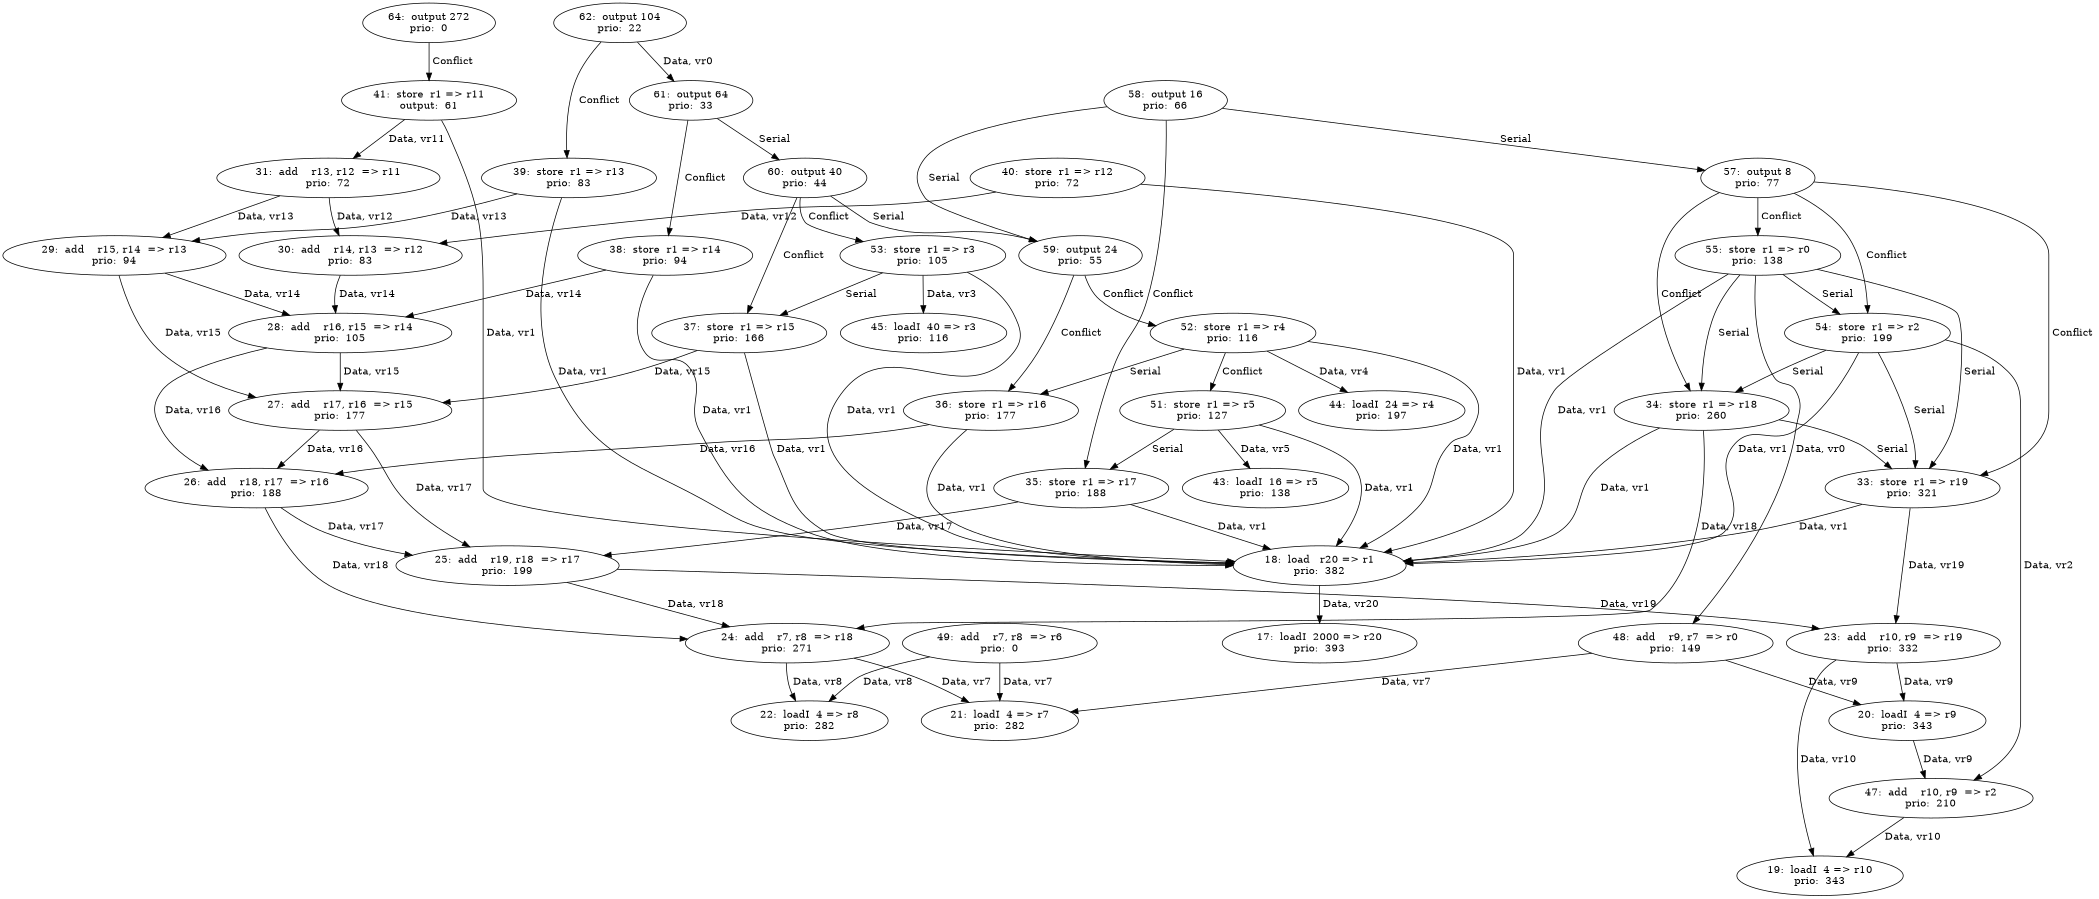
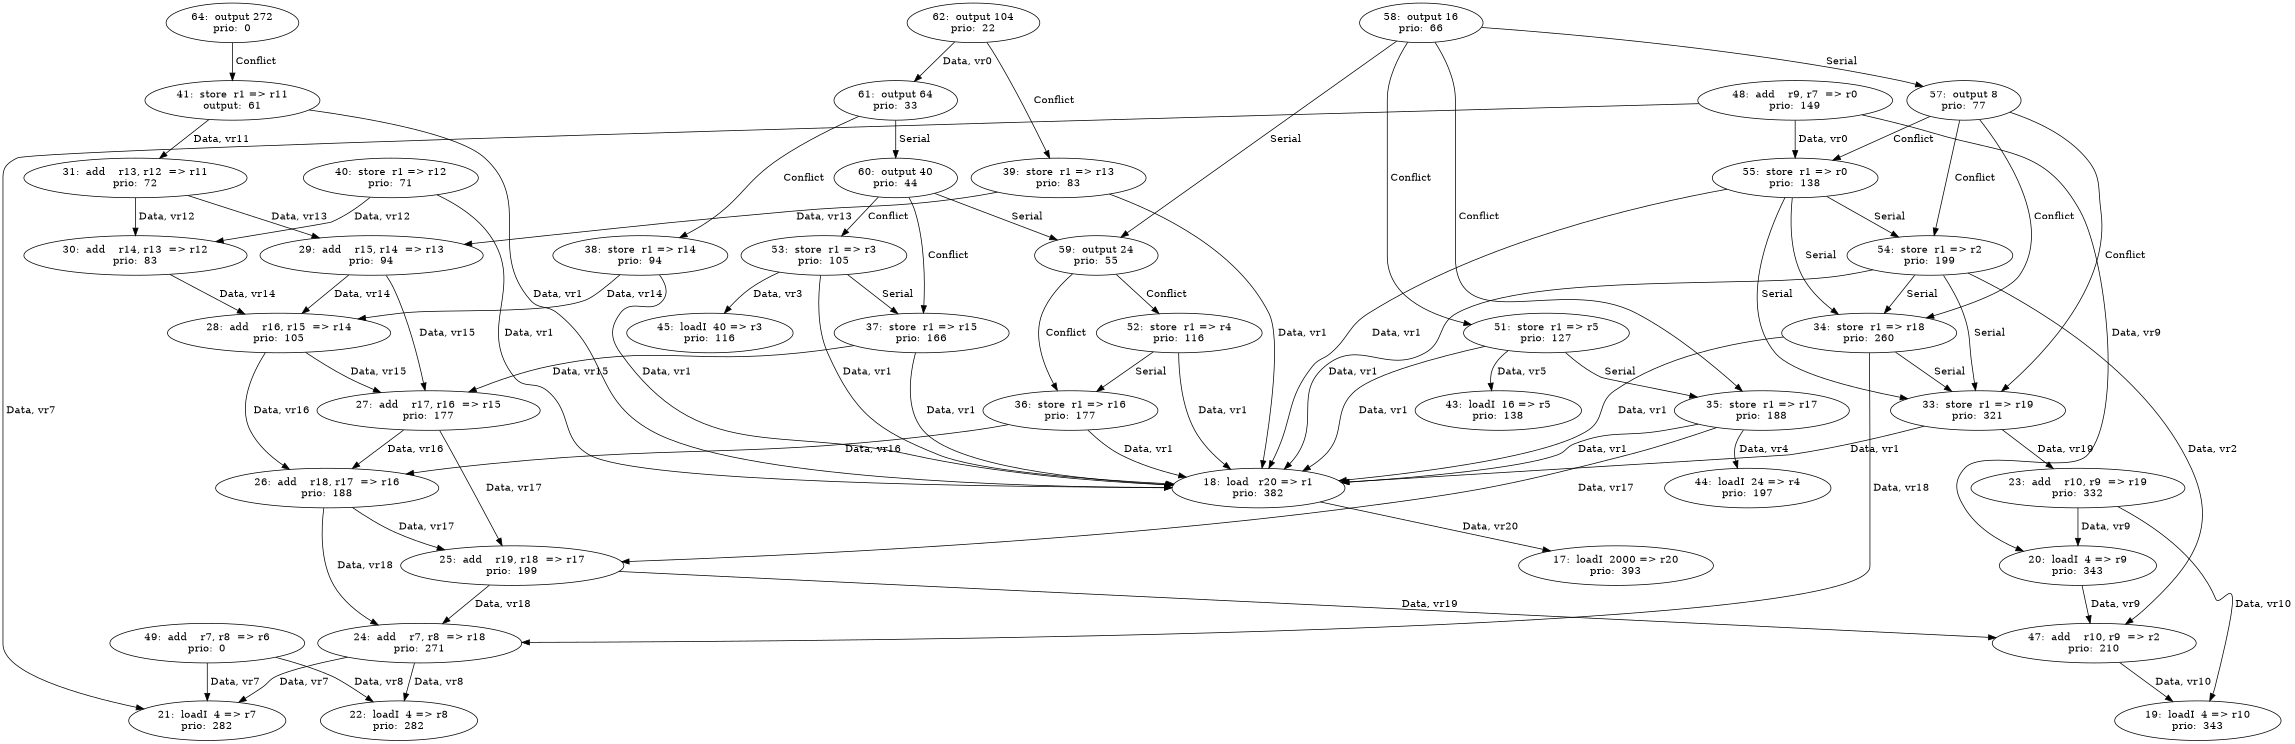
node "40:  store  r1 => r12 prio:  72": label "40:  store  r1 => r12 prio:  72" -> "40:  store  r1 => r12 prio:  71"
edge "52:  store  r1 => r4 prio:  116" -> "51:  store  r1 => r5 prio:  127": now "58:  output 16 prio:  66" -> "51:  store  r1 => r5 prio:  127"
edge "52:  store  r1 => r4 prio:  116" -> "44:  loadI  24 => r4 prio:  197": now "35:  store  r1 => r17 prio:  188" -> "44:  loadI  24 => r4 prio:  197"
edge "55:  store  r1 => r0 prio:  138" -> "48:  add    r9, r7  => r0 prio:  149": reversed
edge "25:  add    r19, r18  => r17 prio:  199" -> "23:  add    r10, r9  => r19 prio:  332": now "25:  add    r19, r18  => r17 prio:  199" -> "47:  add    r10, r9  => r2 prio:  210"
